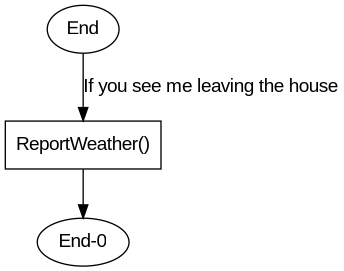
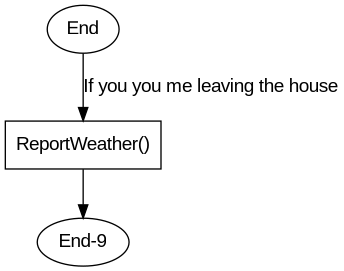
edge "End" -> "ReportWeather()": label "If you see me leaving the house" -> "If you you me leaving the house"
node "End-0": label "End-0" -> "End-9"
